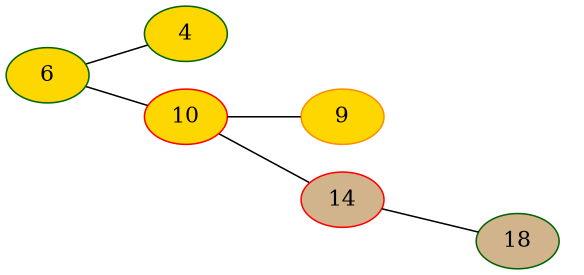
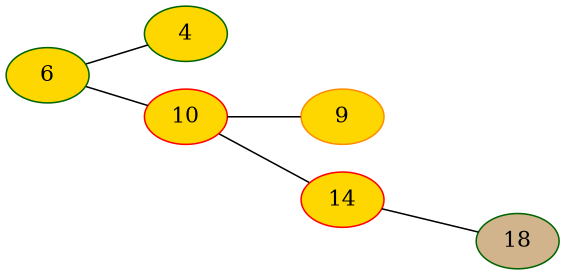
node "14": fillcolor tan -> gold
